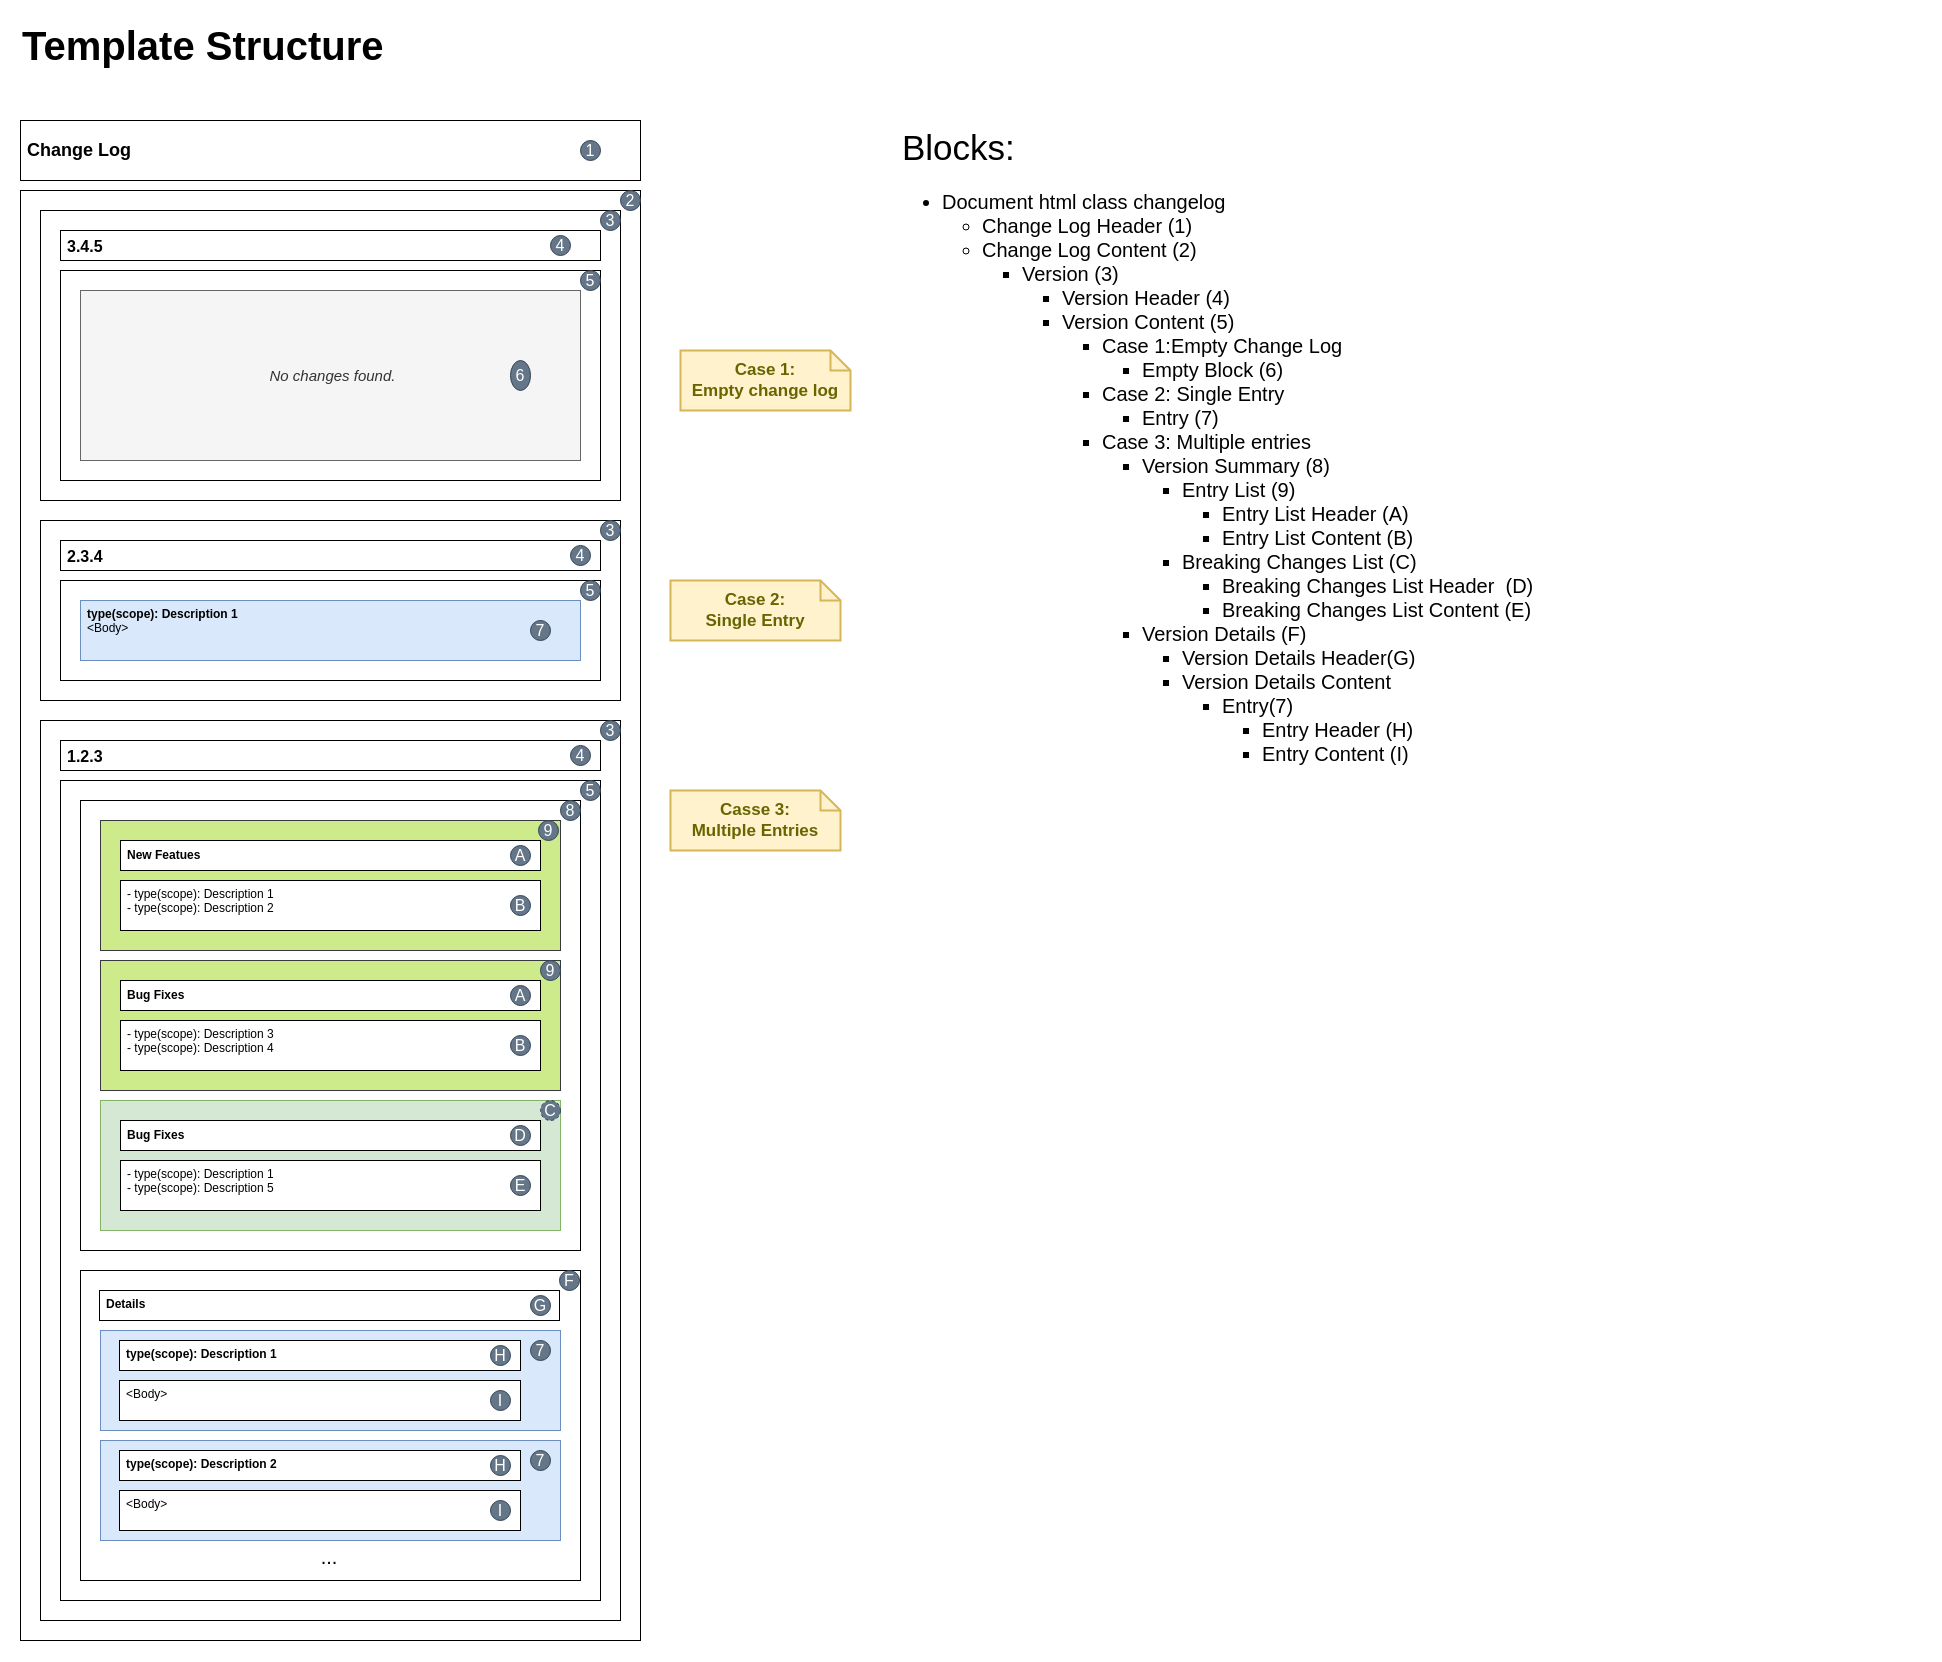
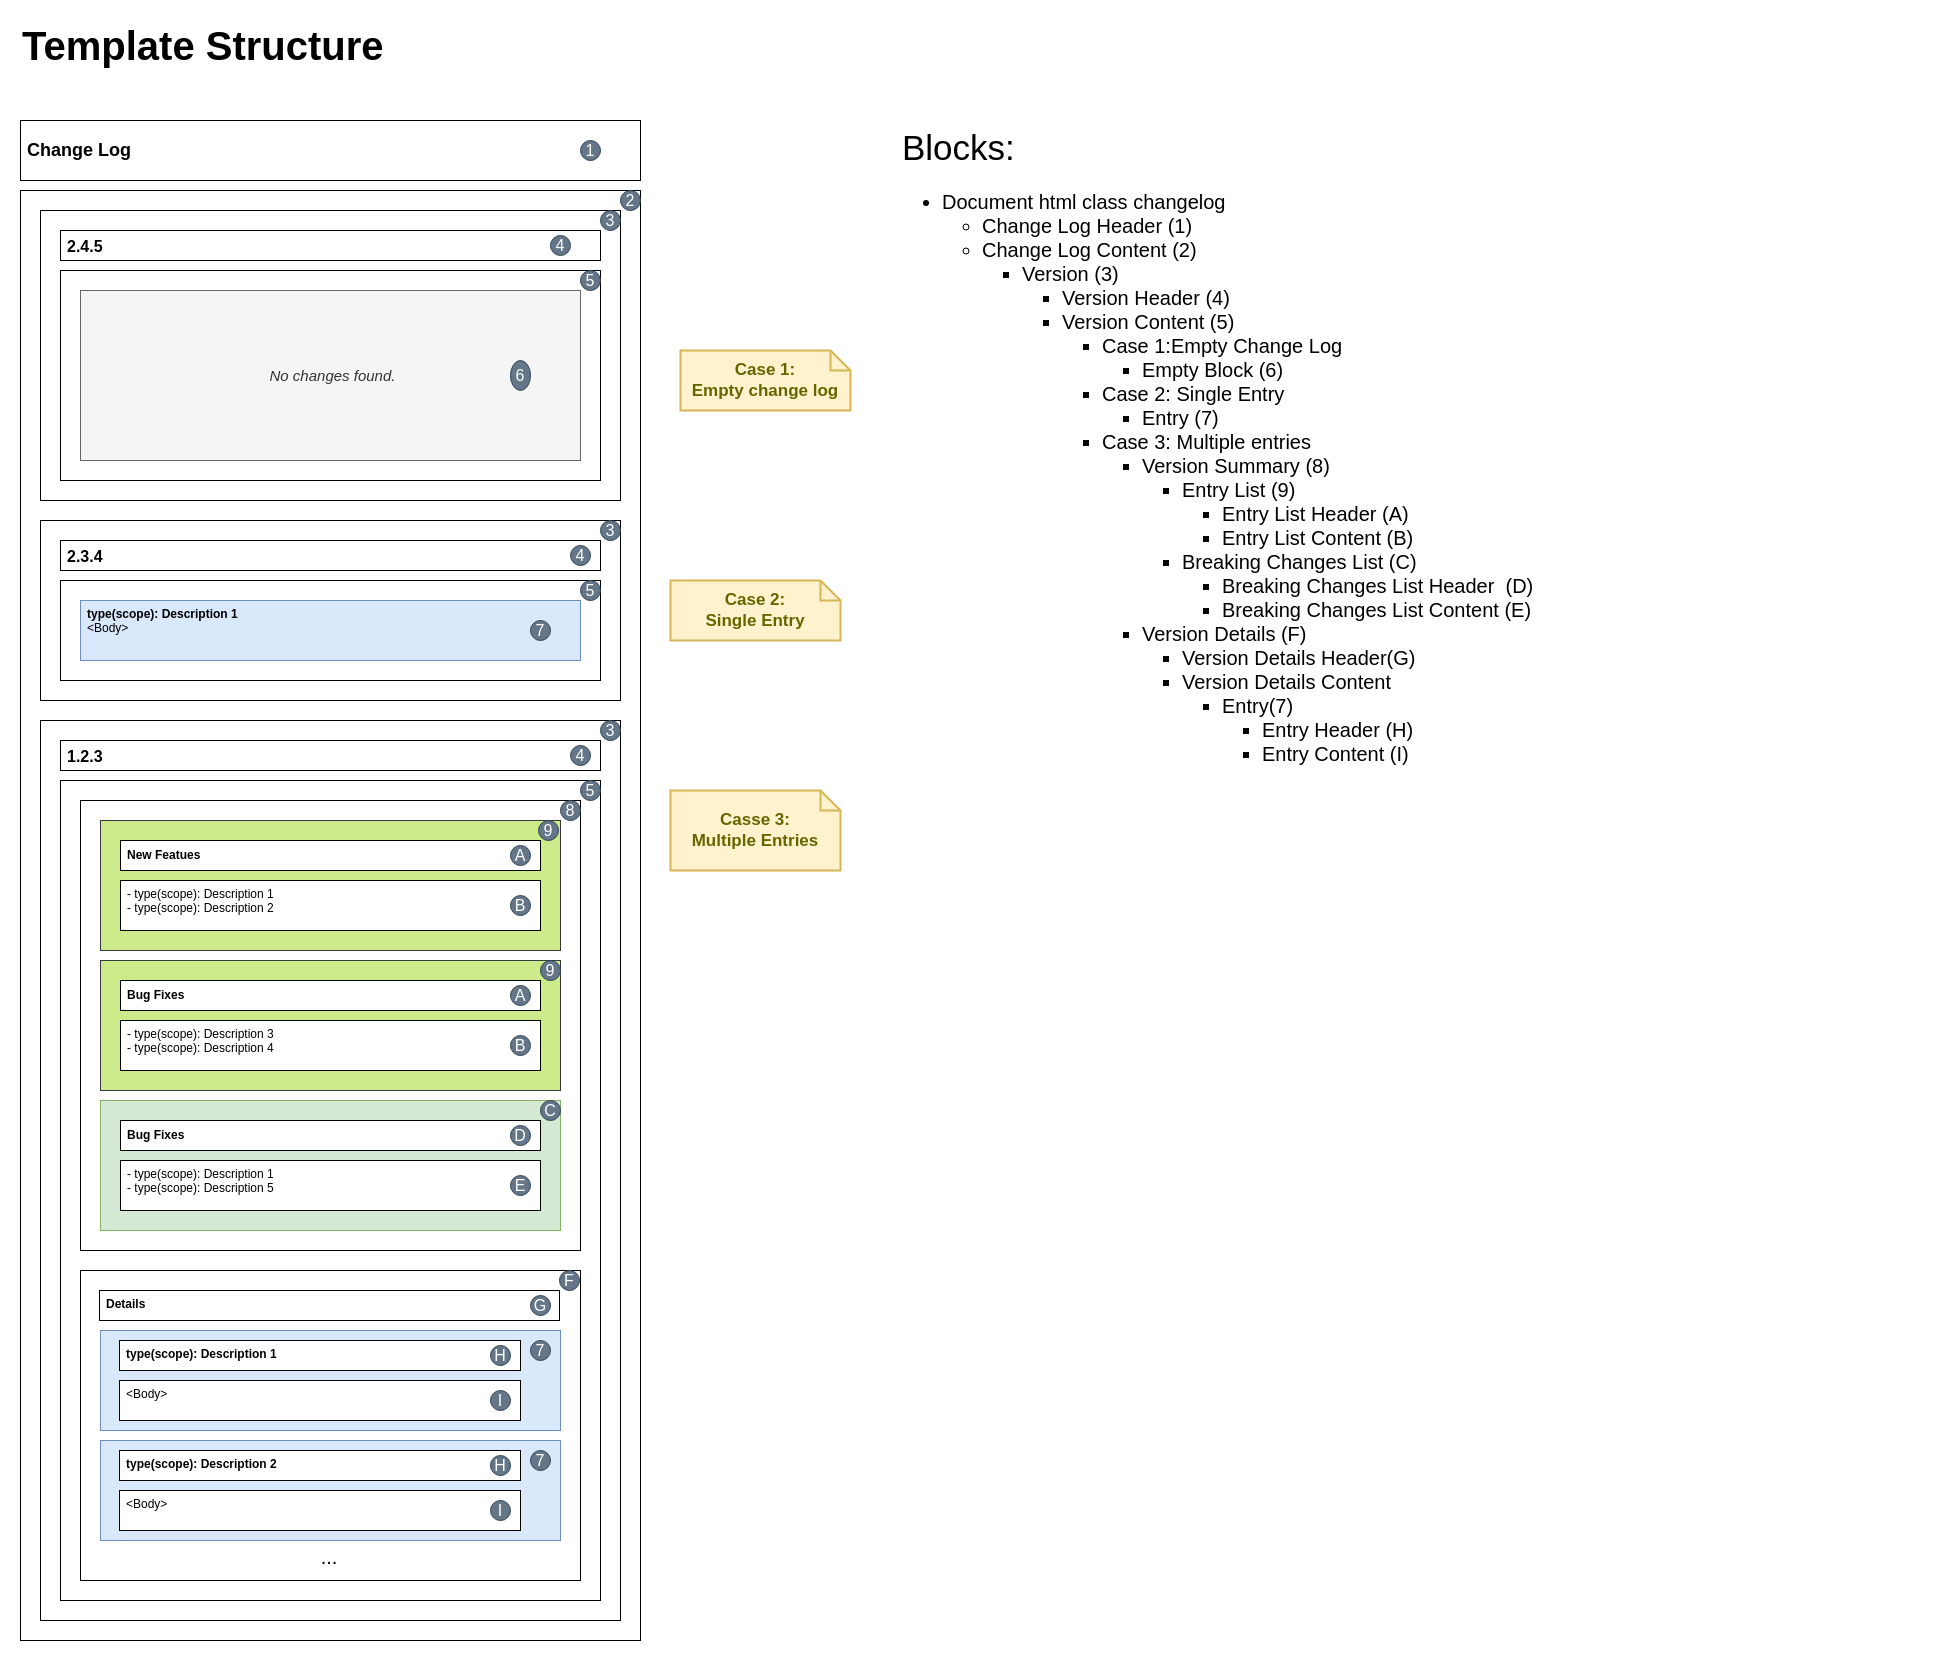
node "3.4.5": label "3.4.5" -> "2.4.5"
node "Casse 3: Multiple Entries": size 170x60 -> 170x80
node "C": style dashed -> solid
